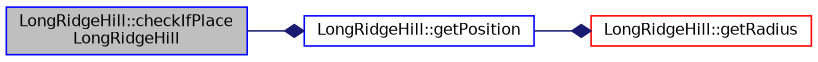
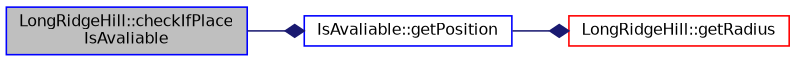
node "LongRidgeHill::checkIfPlace LongRidgeHill": label "LongRidgeHill::checkIfPlace LongRidgeHill" -> "LongRidgeHill::checkIfPlace IsAvaliable"
node "LongRidgeHill::getPosition": label "LongRidgeHill::getPosition" -> "IsAvaliable::getPosition"
